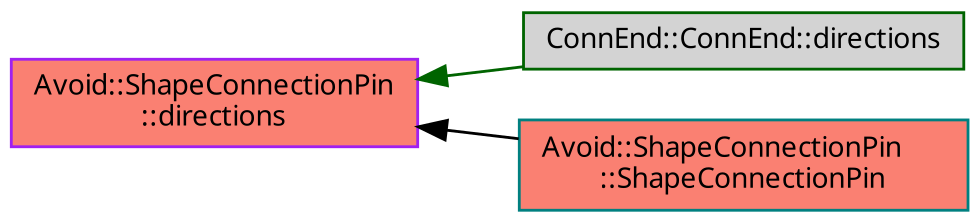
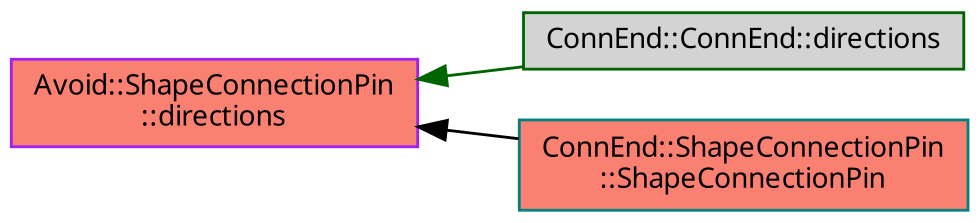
node "Avoid::ShapeConnectionPin ::ShapeConnectionPin": label "Avoid::ShapeConnectionPin ::ShapeConnectionPin" -> "ConnEnd::ShapeConnectionPin ::ShapeConnectionPin"
